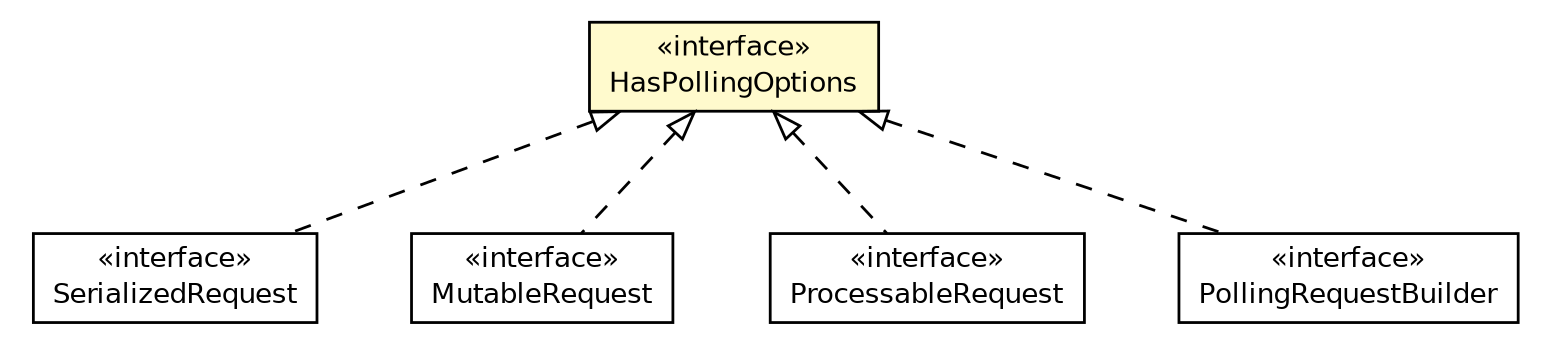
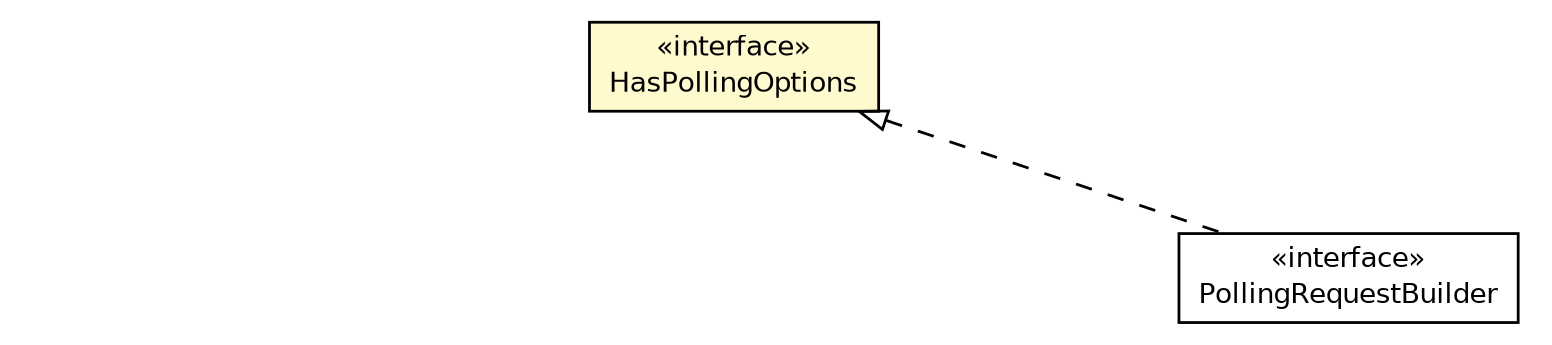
node "SerializedRequest": removed
node "MutableRequest": removed
node "ProcessableRequest": removed
